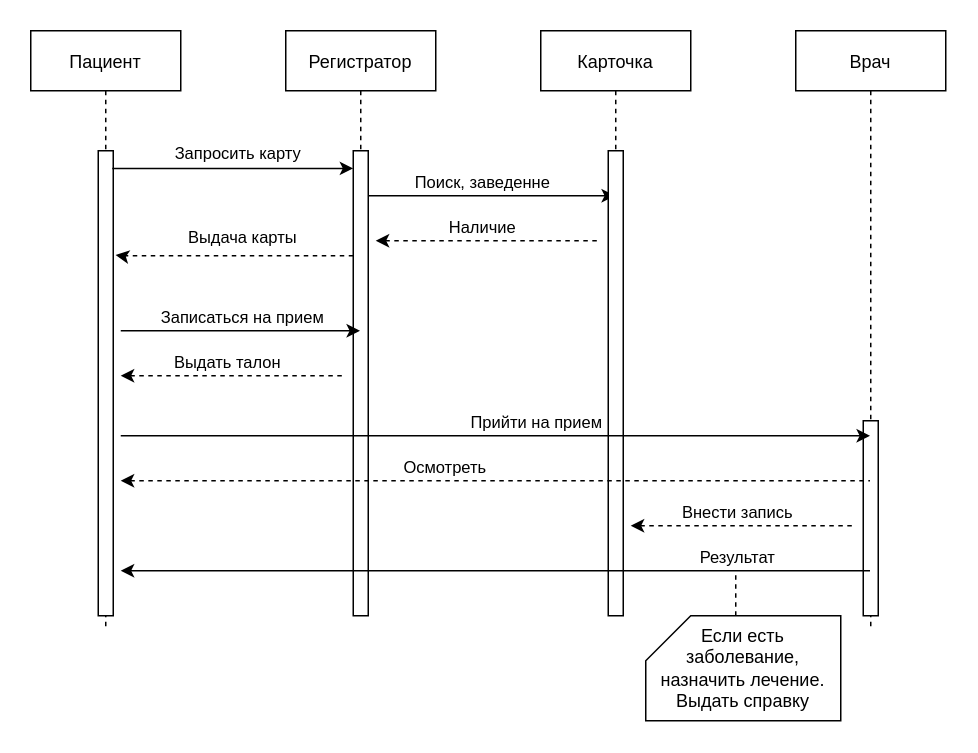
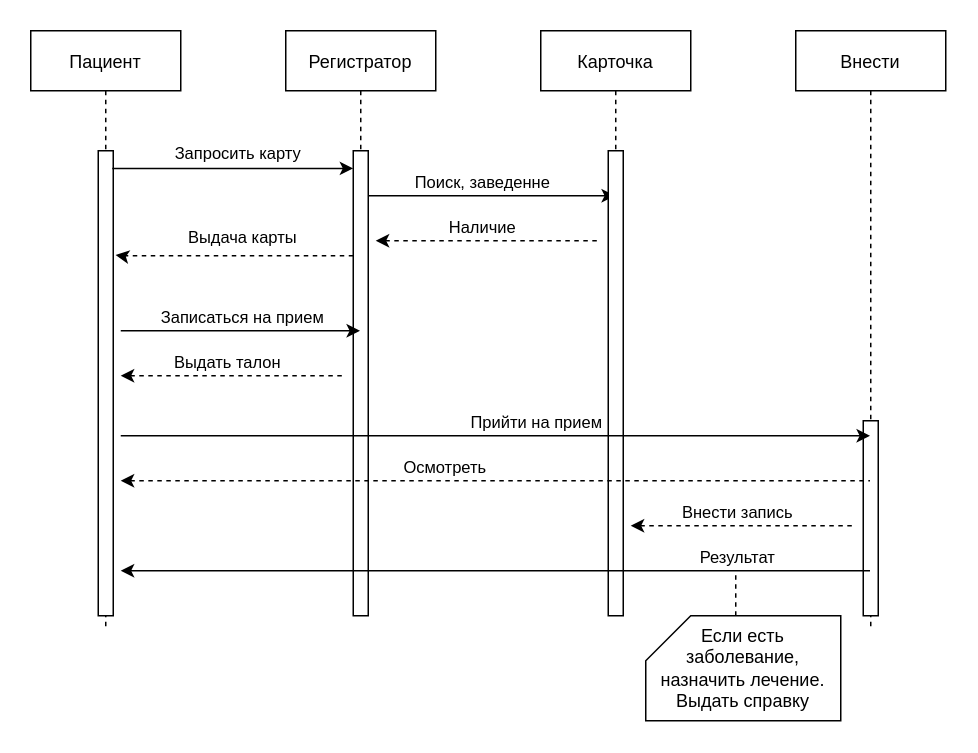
node "Врач": label "Врач" -> "Внести"
